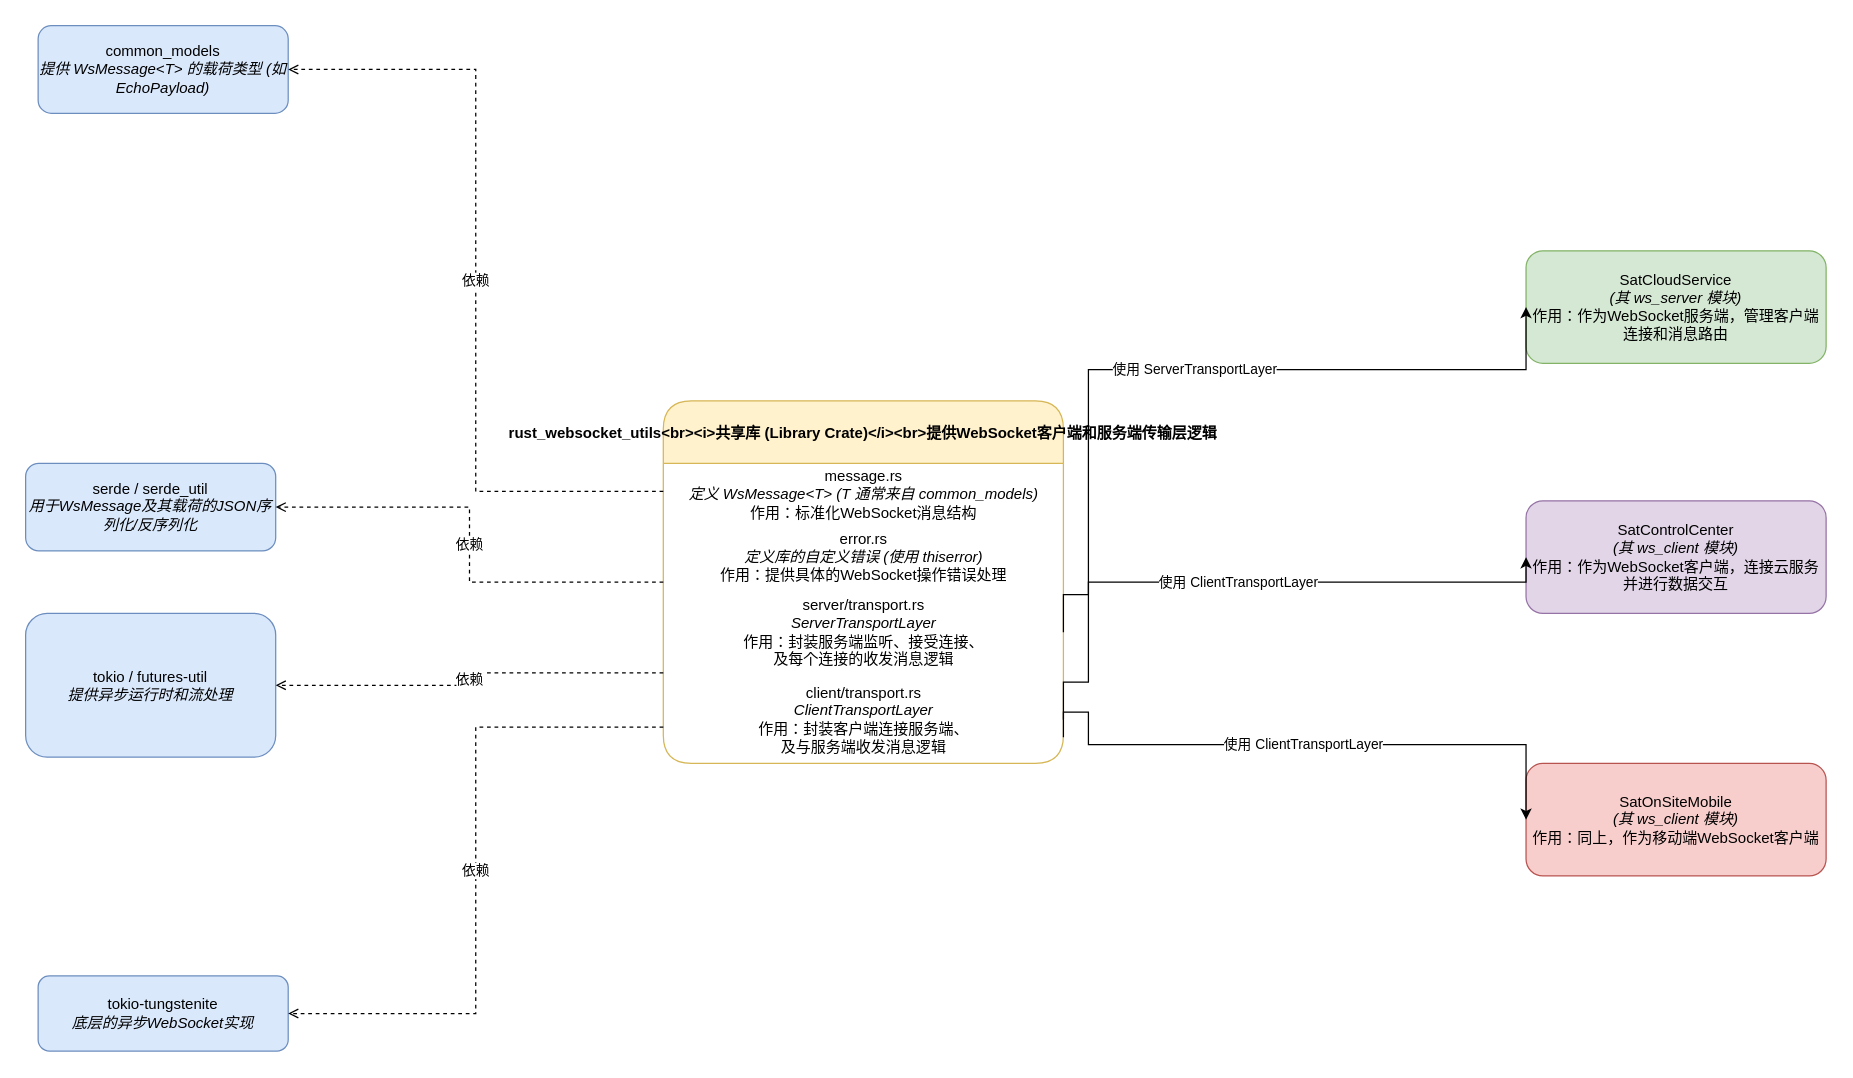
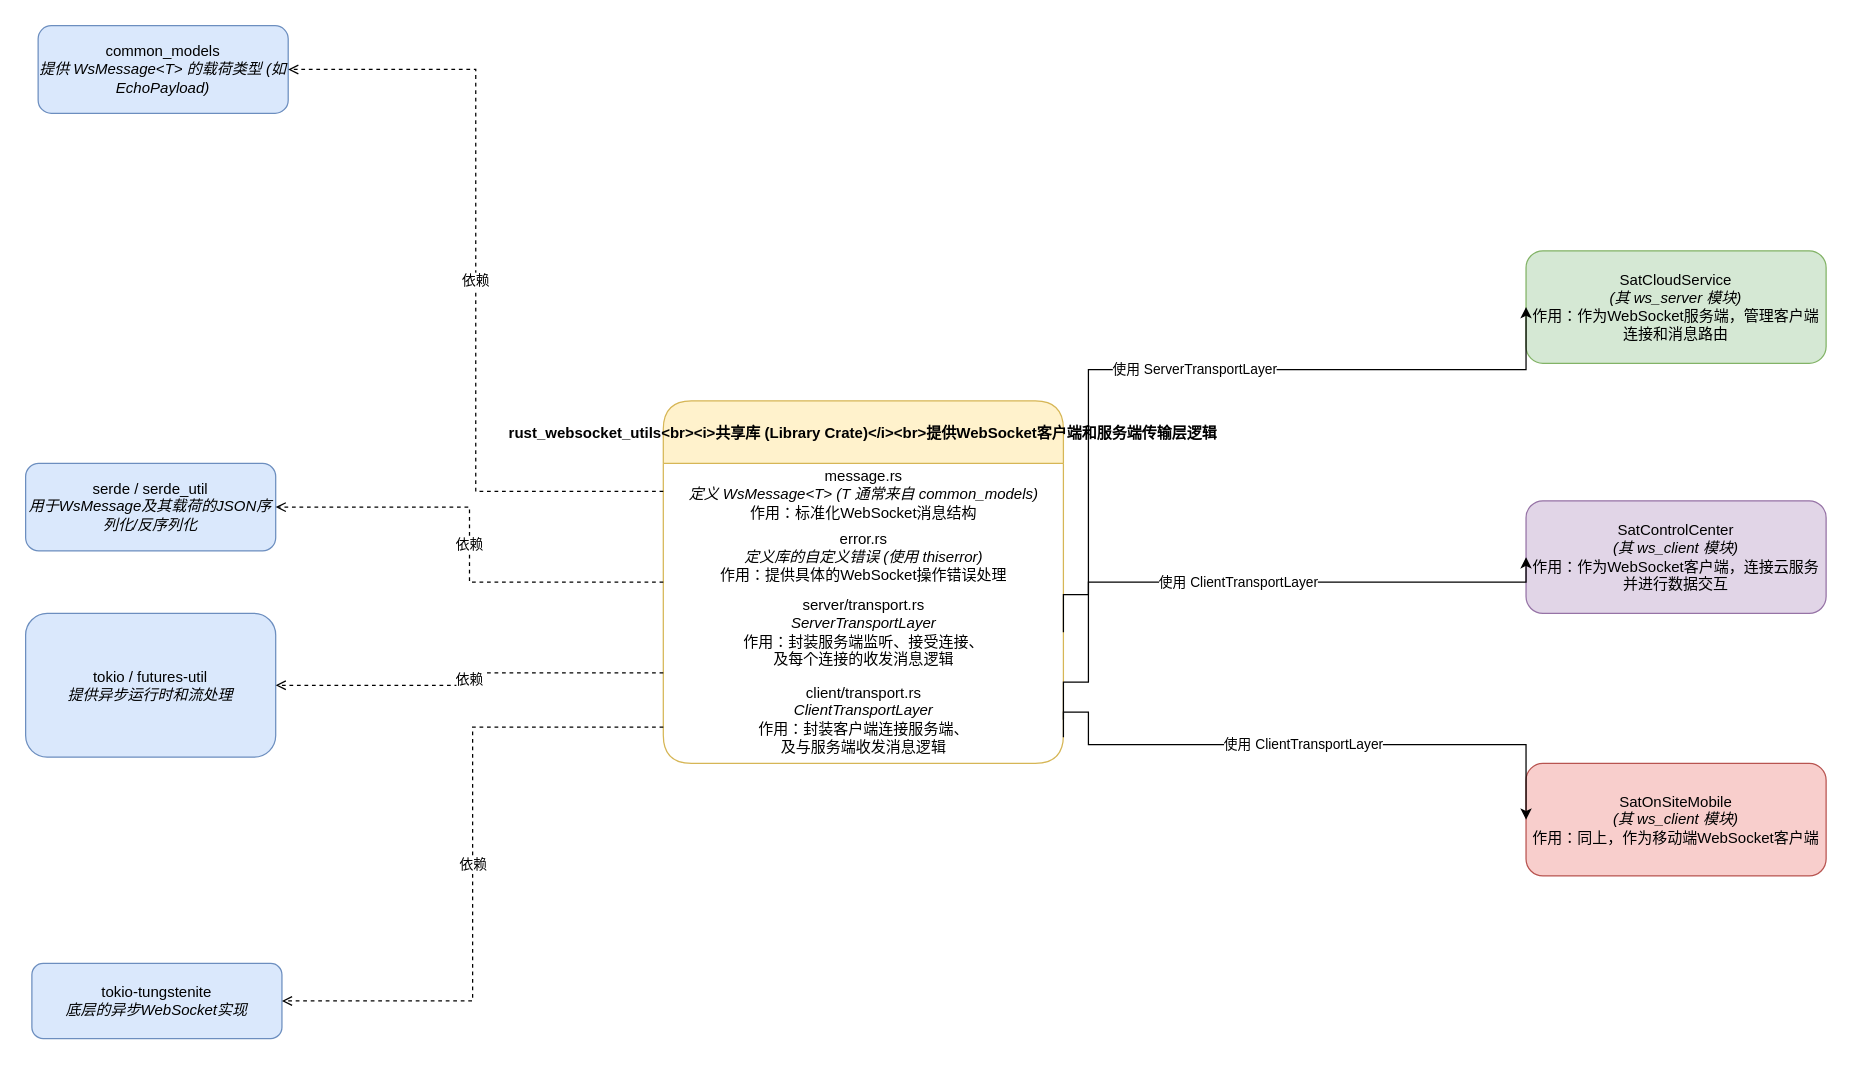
node "tokio-tungstenite 底层的异步WebSocket实现": moved (163, 1013) -> (157, 1001)
